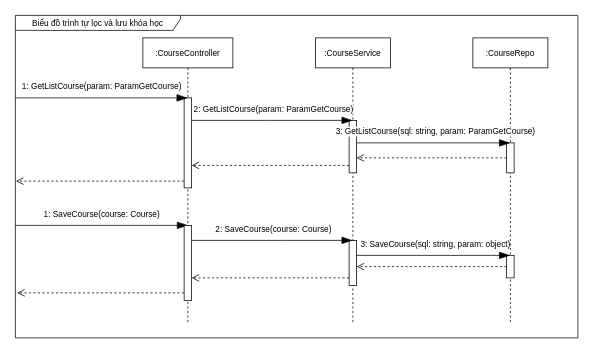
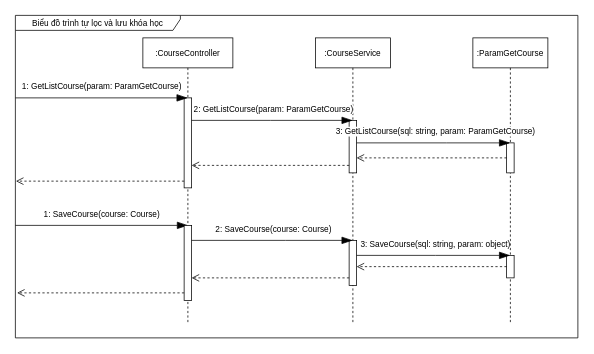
node ":CourseRepo": label ":CourseRepo" -> ":ParamGetCourse"
